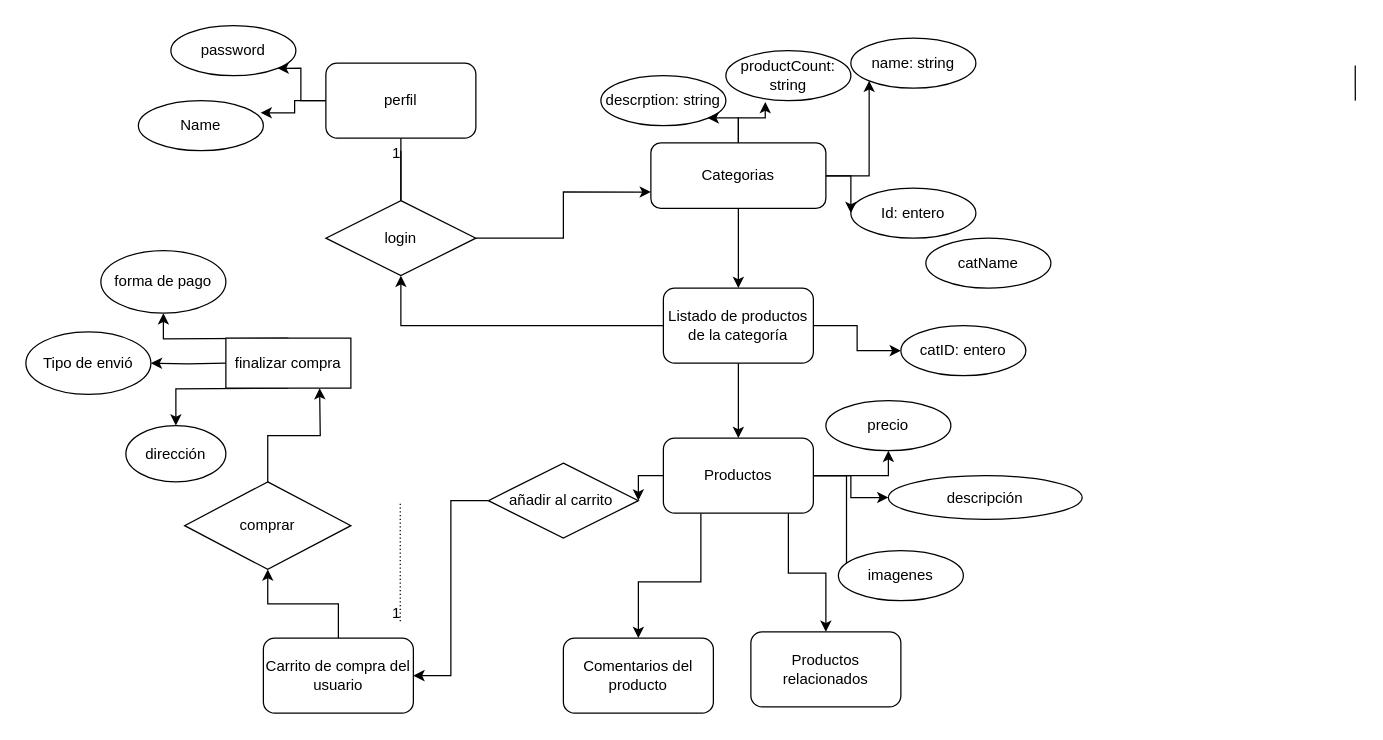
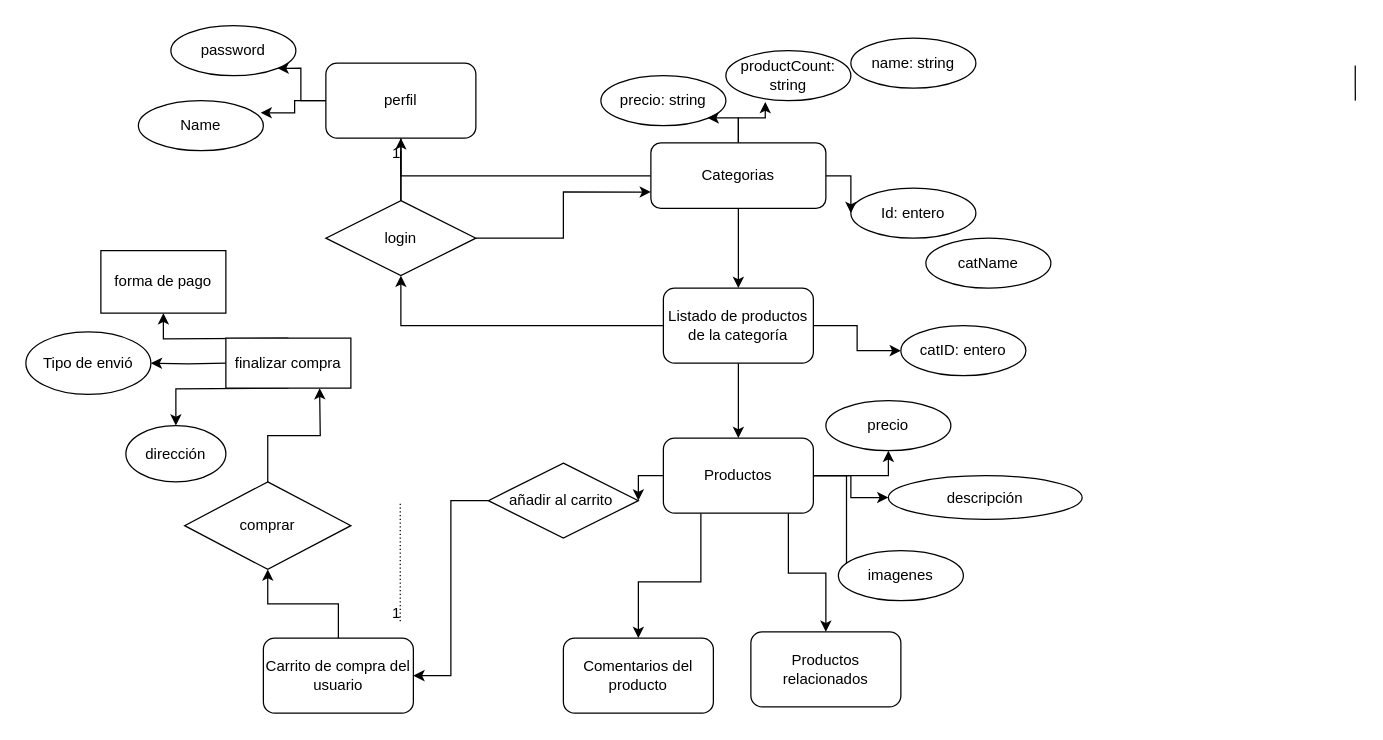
node "descrption: string": label "descrption: string" -> "precio: string"
edge "Categorias" -> "name: string": now "Categorias" -> "perfil"
node "forma de pago": shape ellipse -> rectangle
